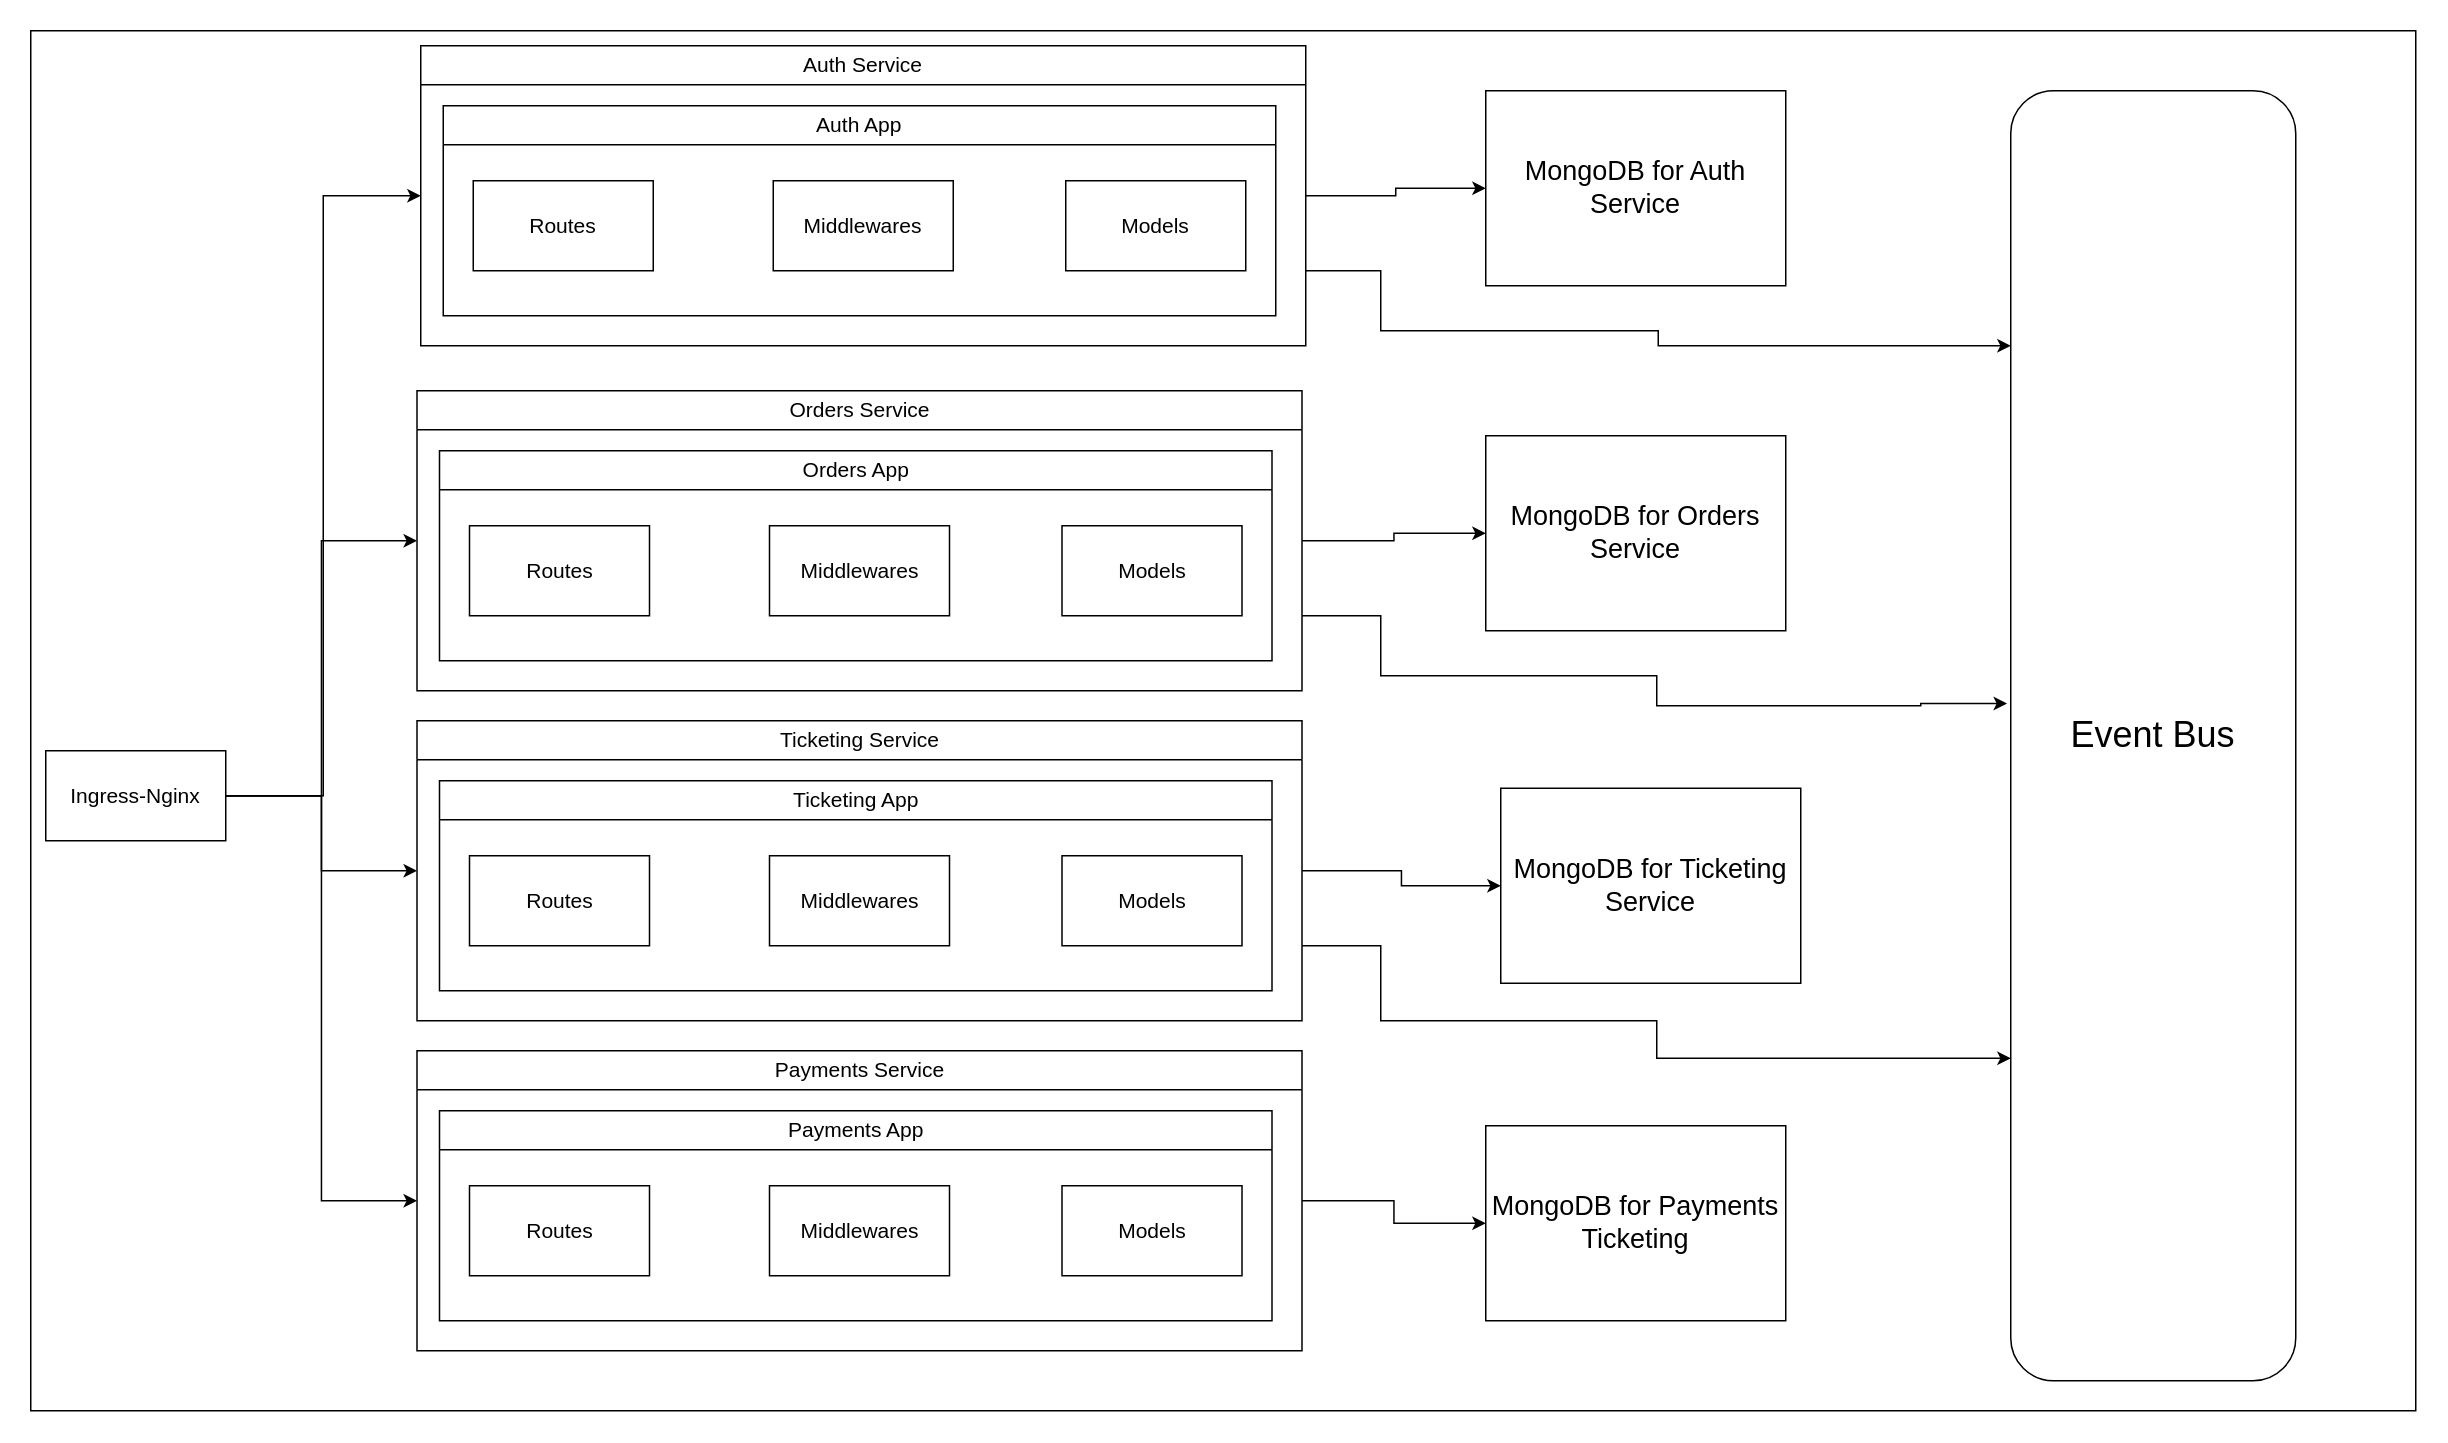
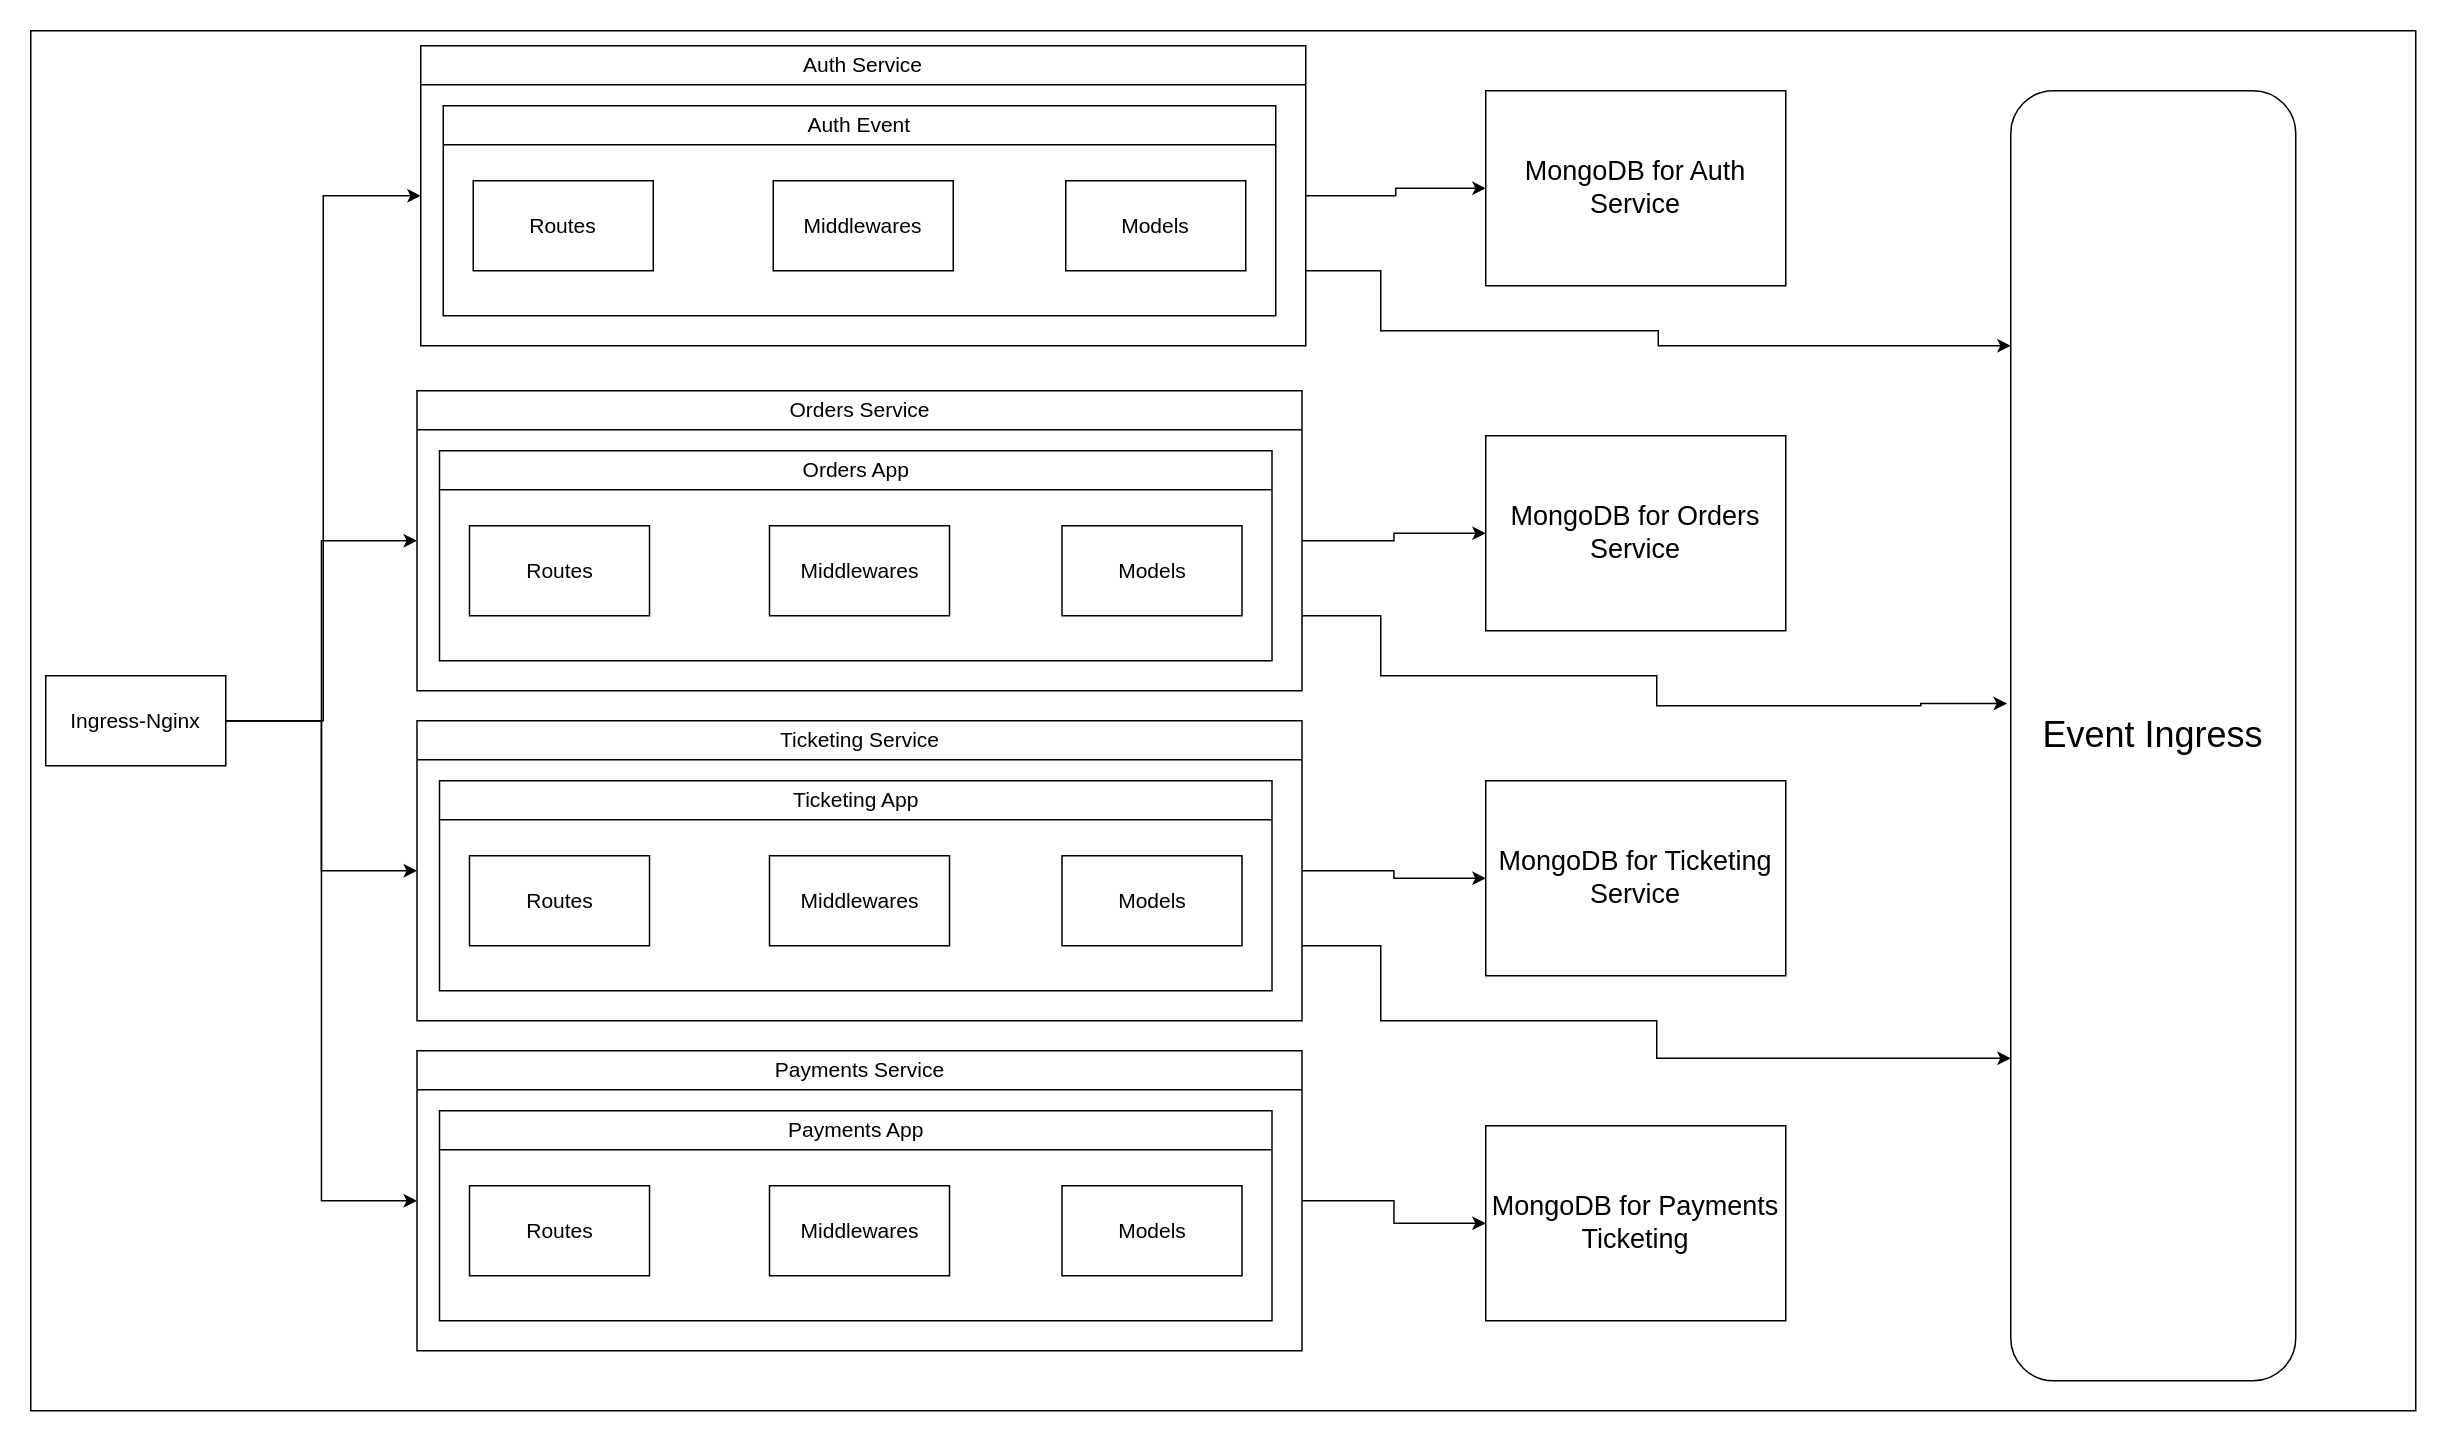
node "Auth App": label "Auth App" -> "Auth Event"
node "Event Bus": label "Event Bus" -> "Event Ingress"
node "Ingress-Nginx": moved (136, 796) -> (136, 721)
node "MongoDB for Ticketing Service": moved (1651, 886) -> (1636, 878)
